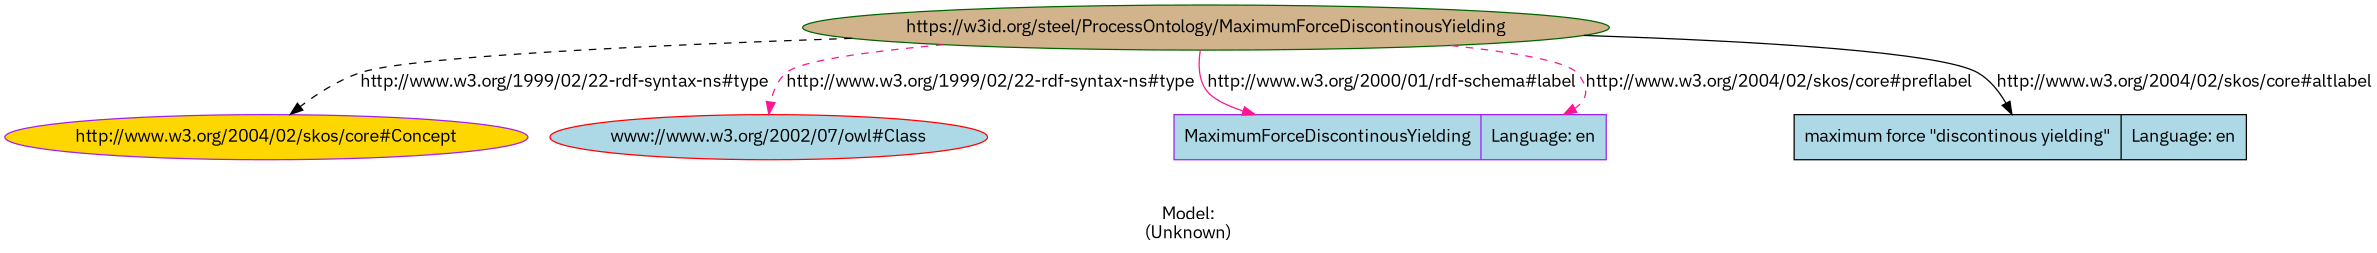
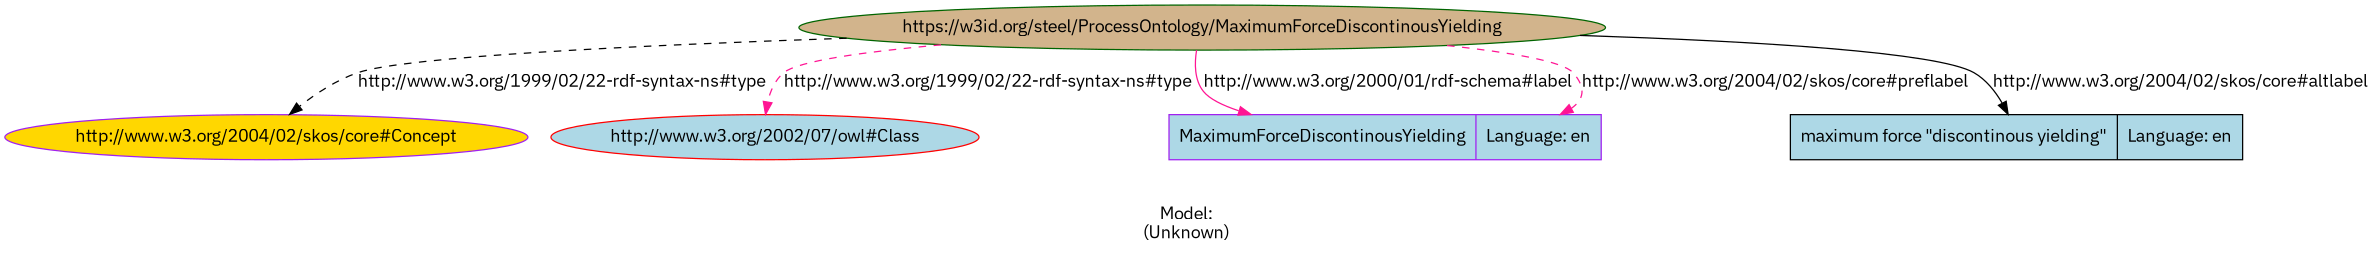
node "www://www.w3.org/2002/07/owl#Class": label "www://www.w3.org/2002/07/owl#Class" -> "http://www.w3.org/2002/07/owl#Class"
